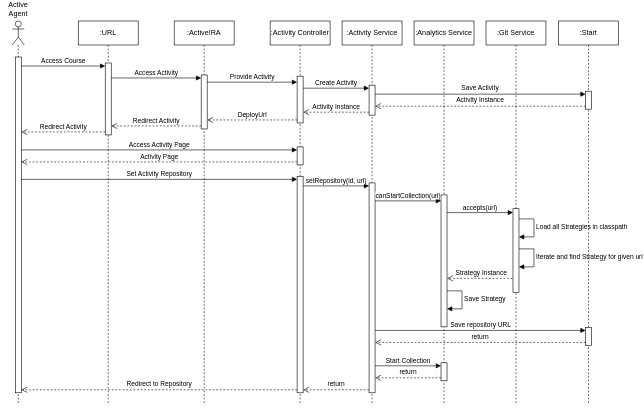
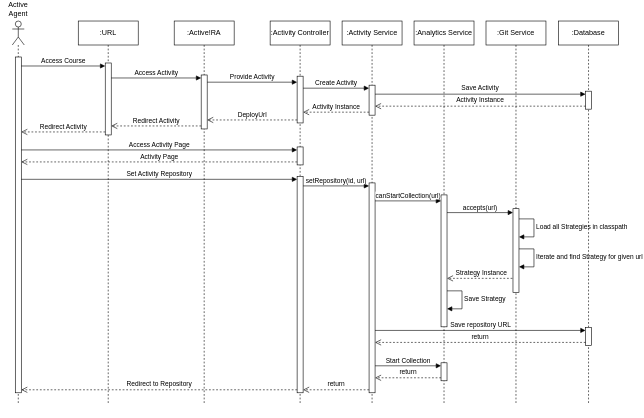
node ":Start": label ":Start" -> ":Database"
